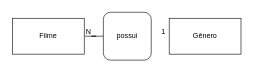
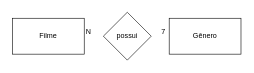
node "1": label "1" -> "7"
edge "Filme" -- "possui": removed
node "possui": shape rounded rectangle -> diamond
